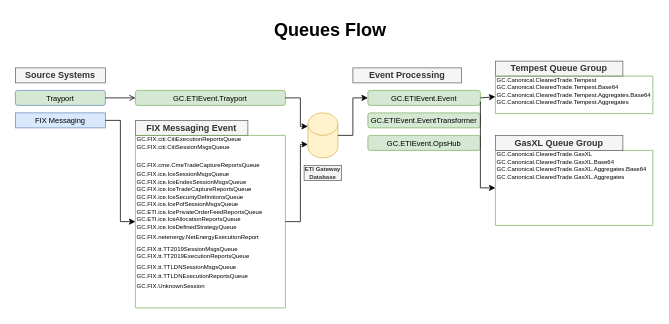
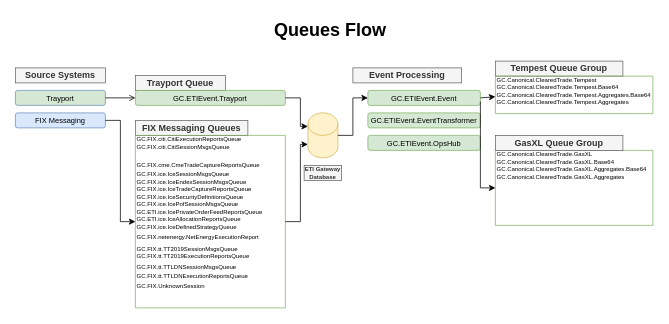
node "Trayport Queue": added
node "FIX Messaging": shape rectangle -> rounded rectangle
node "FIX Messaging Event": label "FIX Messaging Event" -> "FIX Messaging Queues"
